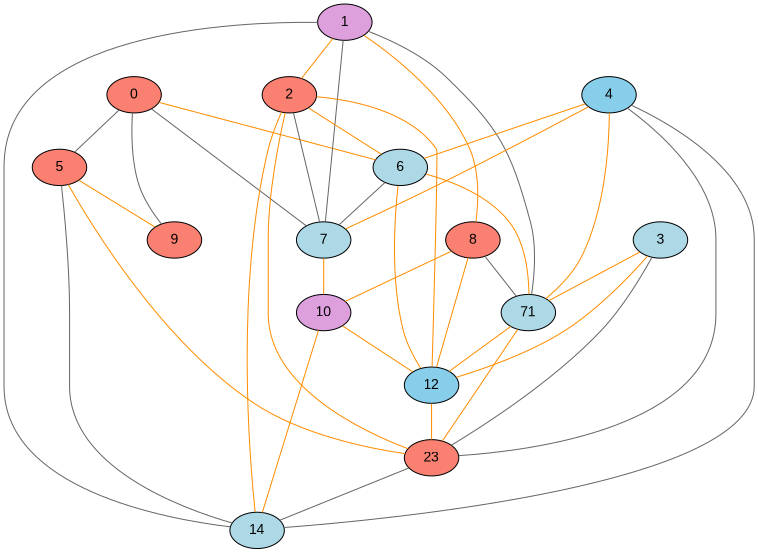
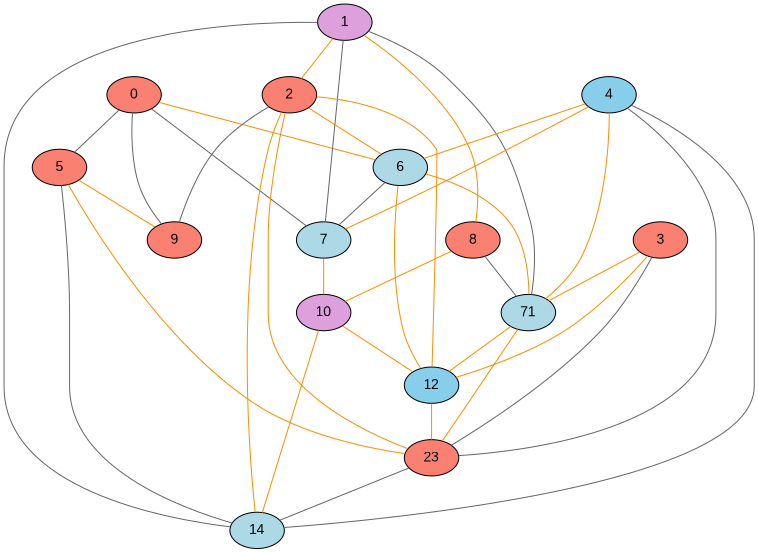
edge "2" -- "7": now "2" -- "9"
node "3": fillcolor lightblue -> salmon
edge "8" -- "12": removed
